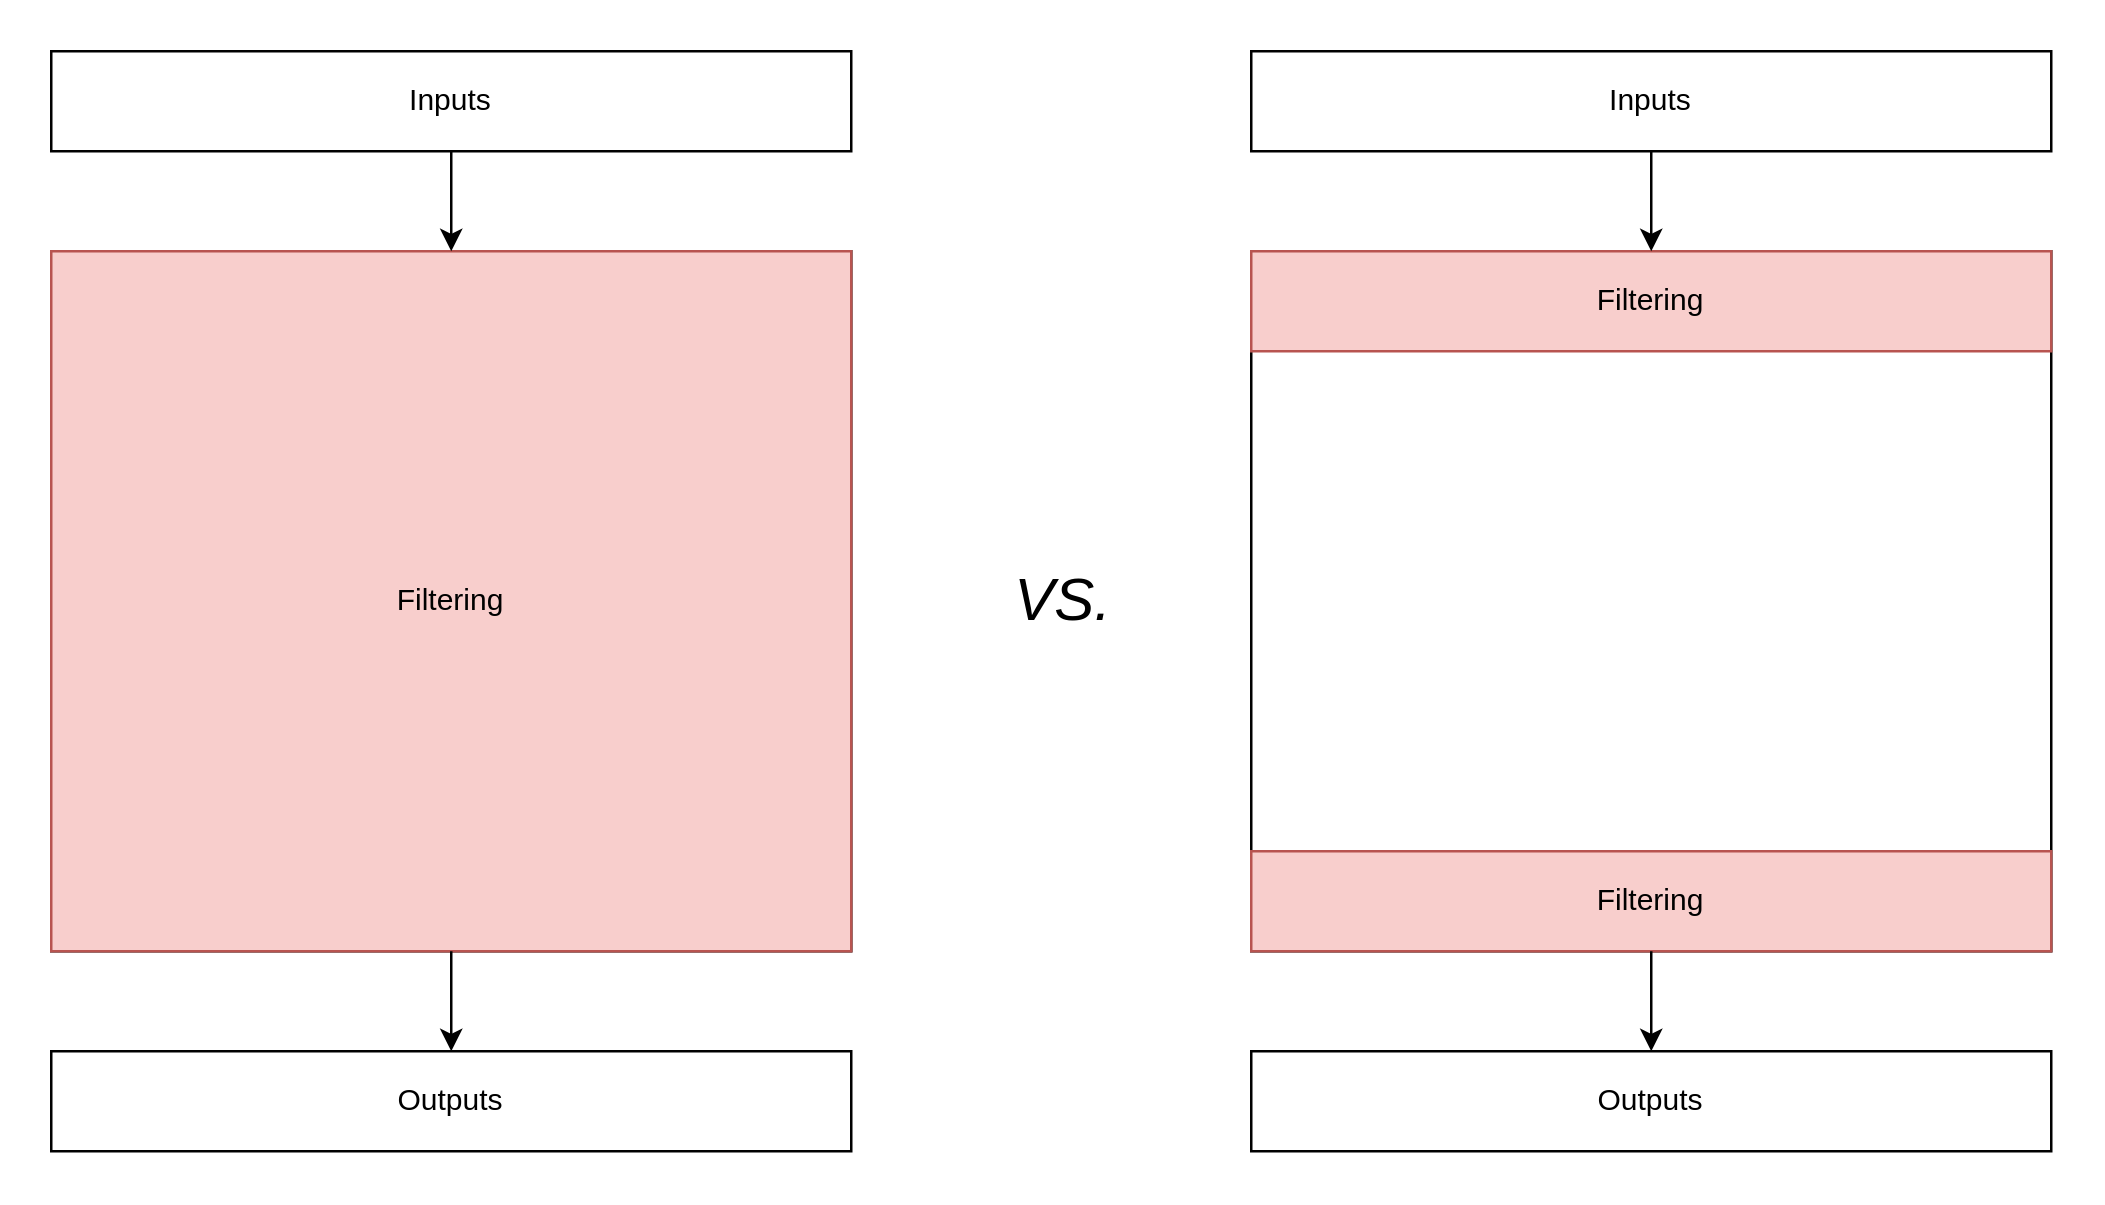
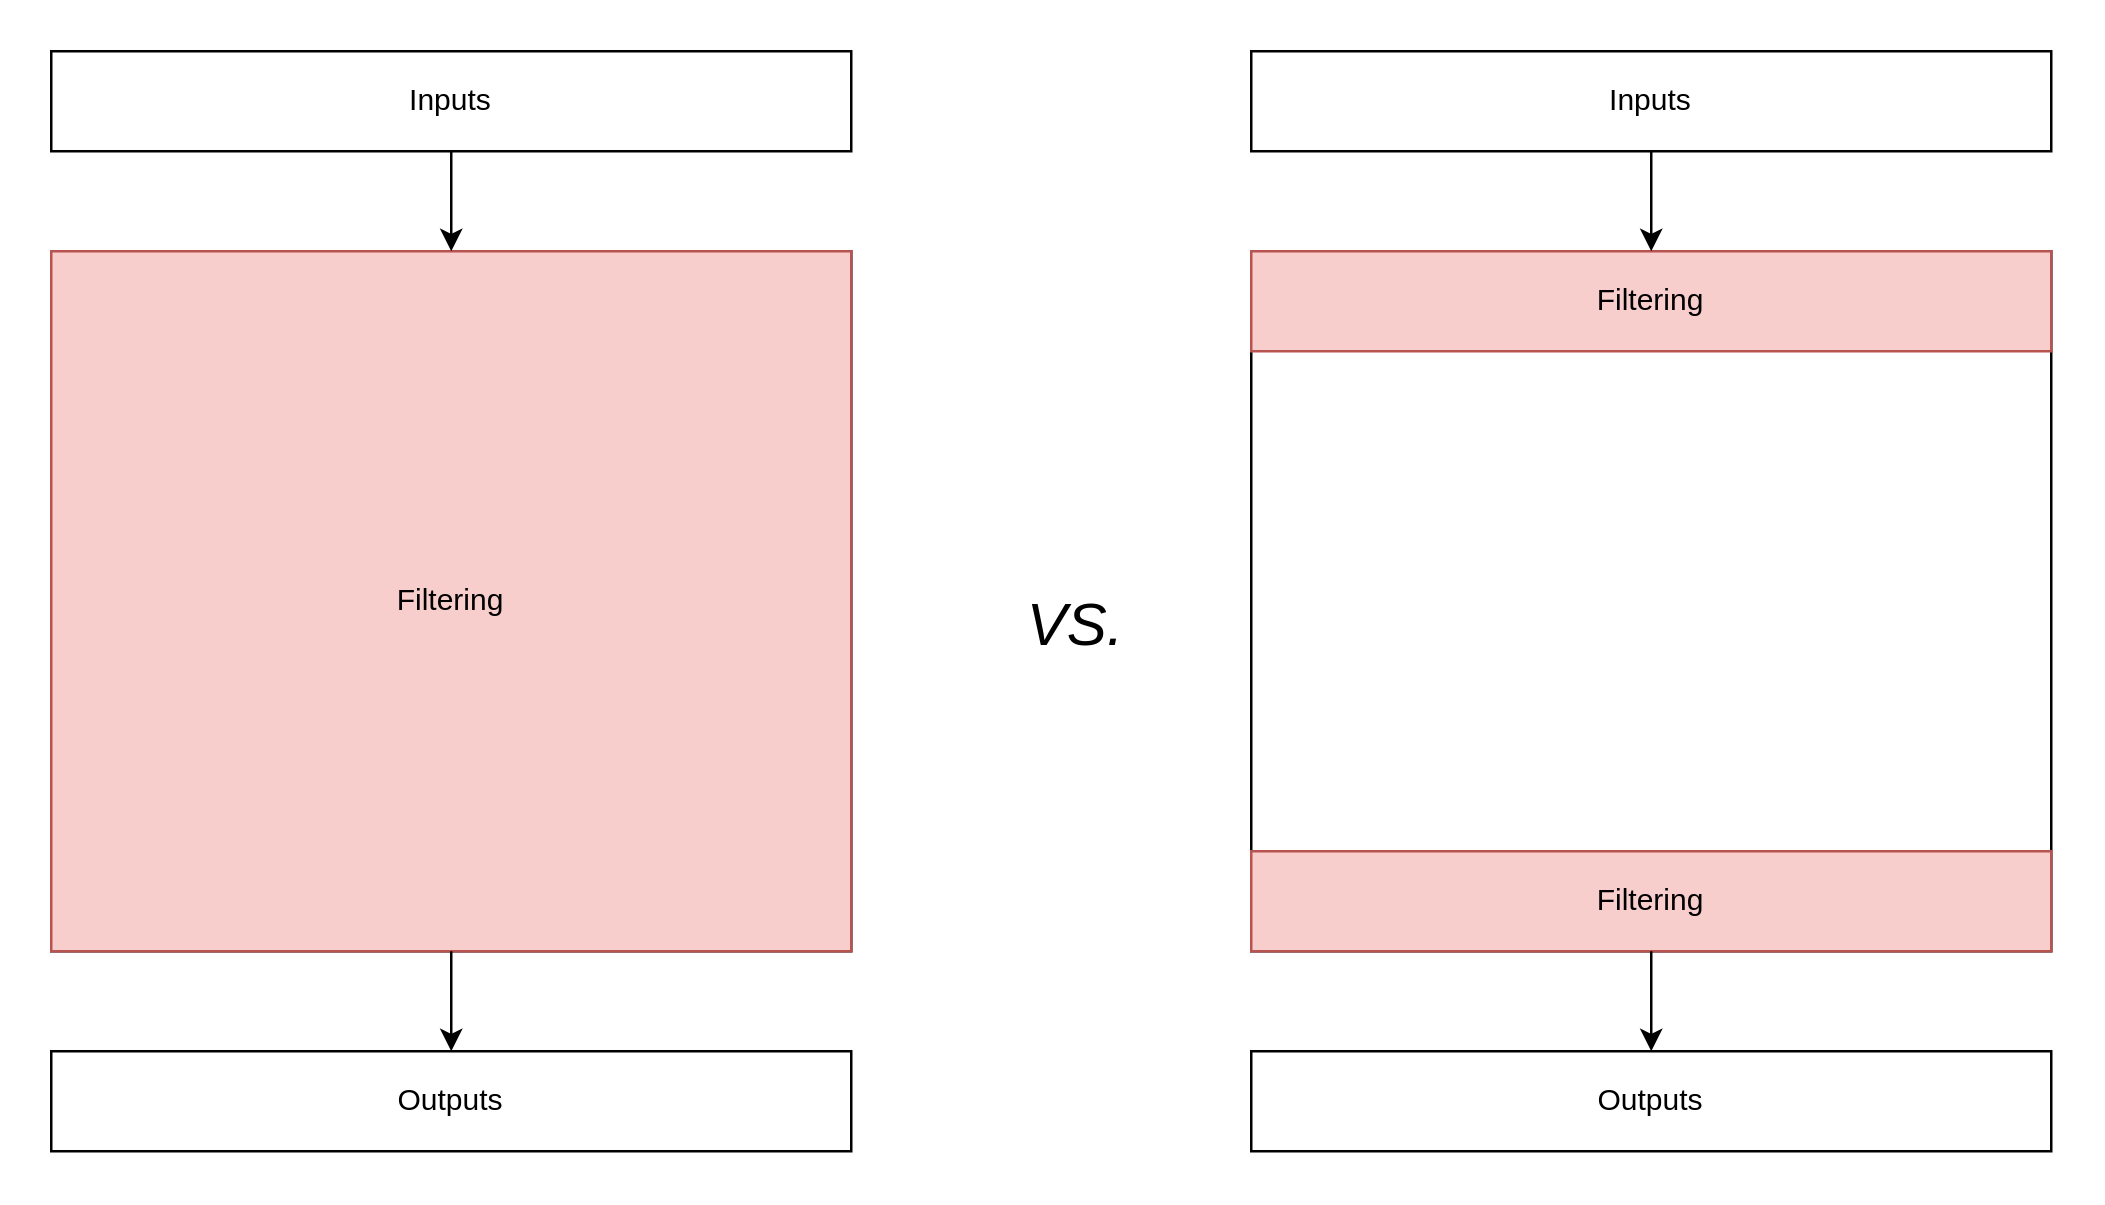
node "VS.": moved (1064, 601) -> (1076, 626)
